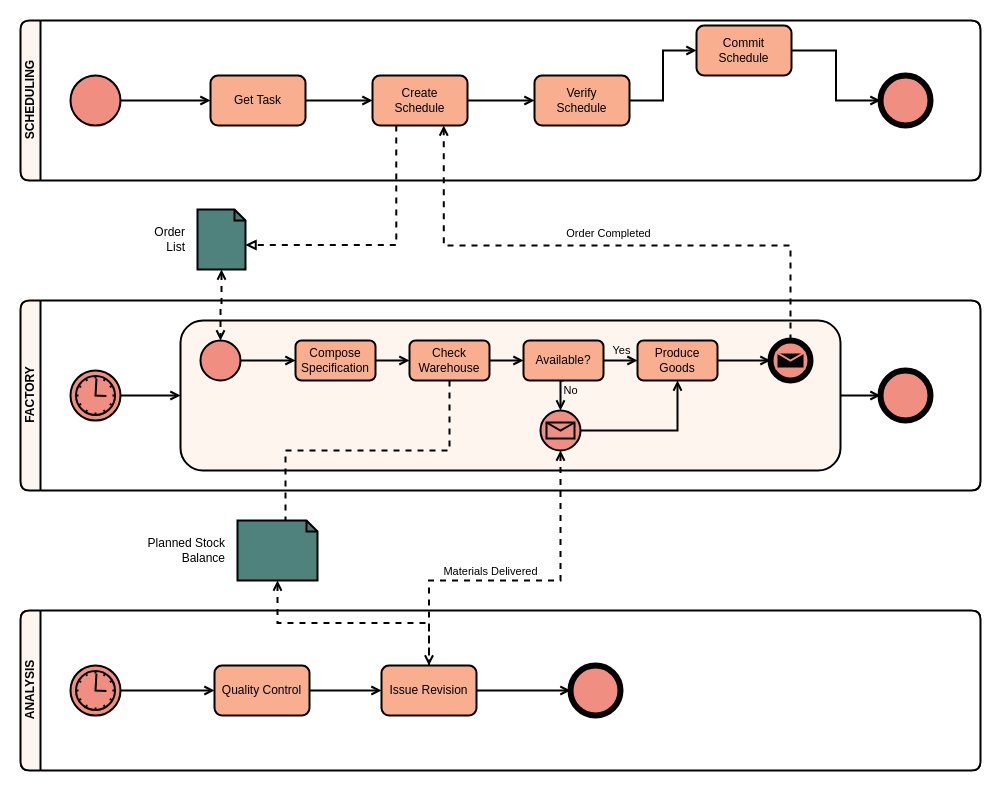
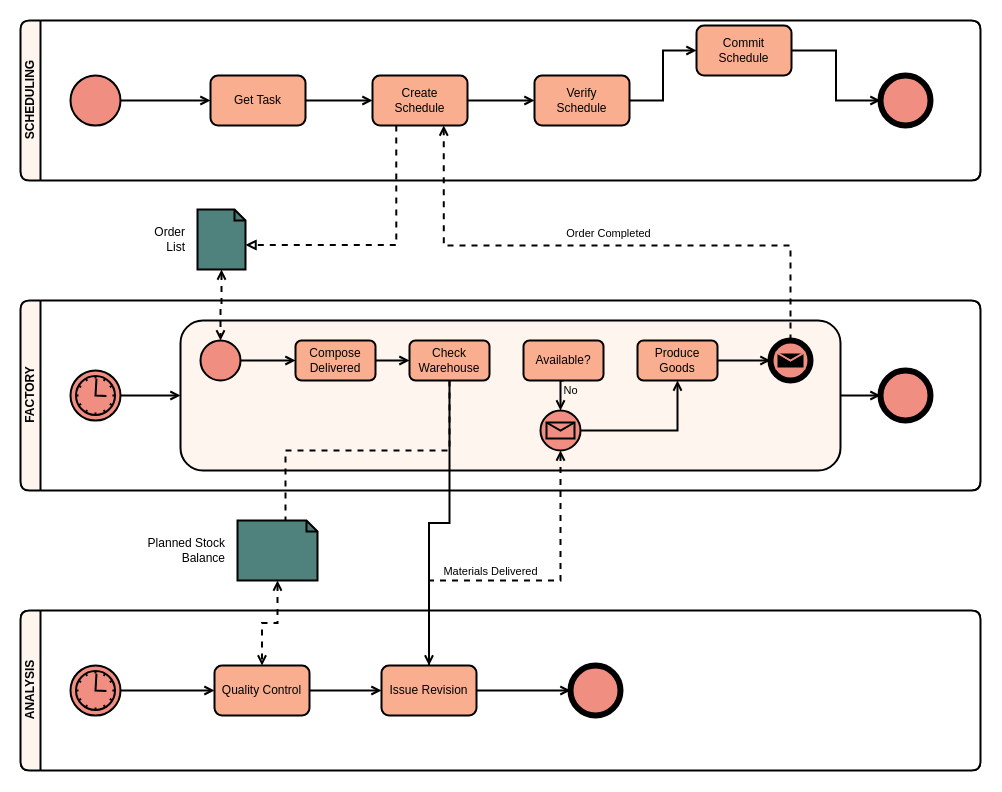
node "Compose Specification": label "Compose Specification" -> "Compose Delivered"
edge "Check Warehouse" -> "Available?": now "Check Warehouse" -> "Issue Revision"
edge "Available?" -> "Produce Goods": removed, label "Yes"
edge "Planned Stock Balance" -- "Issue Revision": now "Planned Stock Balance" -- "Quality Control"
